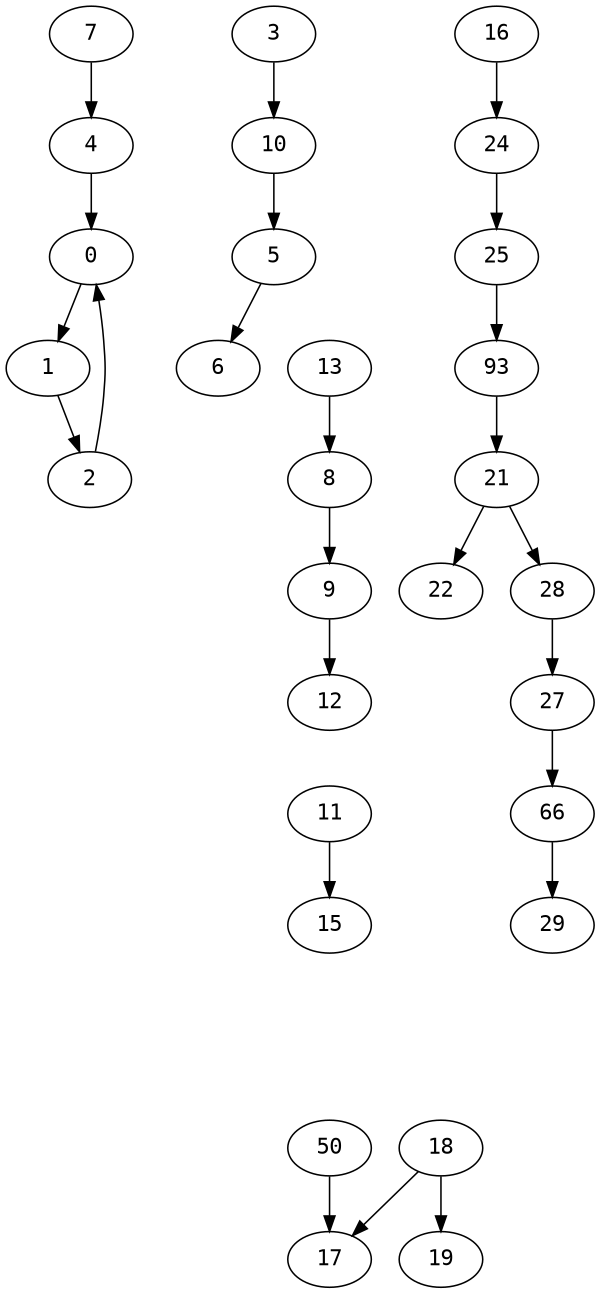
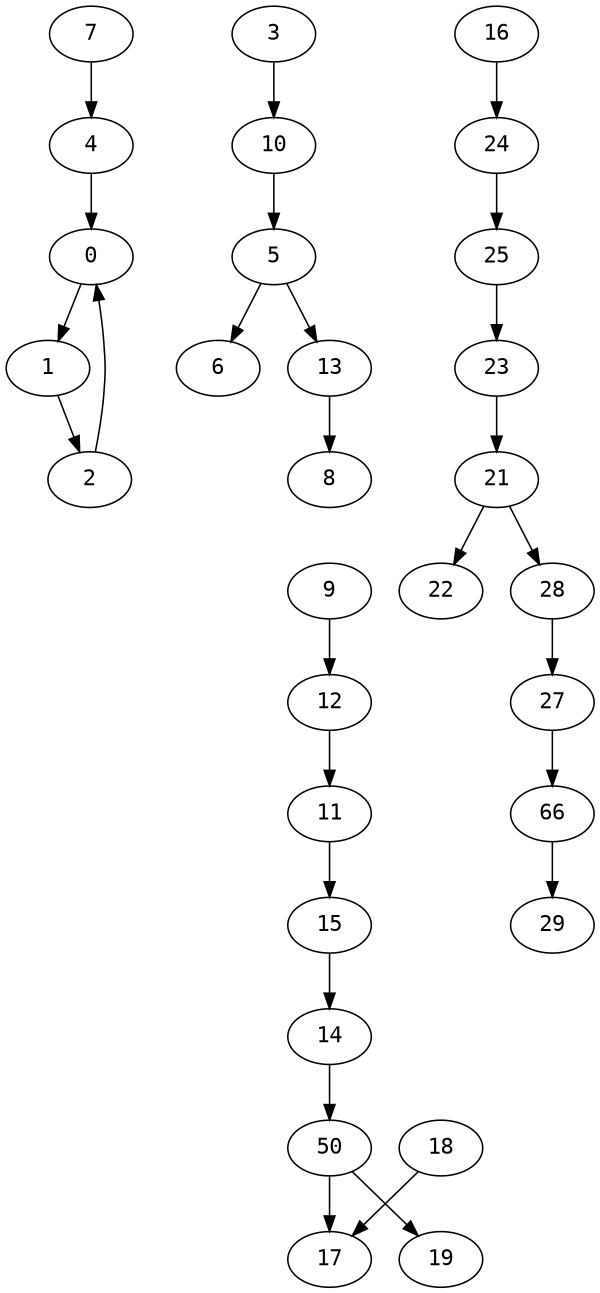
edge "5" -> "13": added
node "93": label "93" -> "23"
edge "8" -> "9": removed
edge "12" -> "11": added
node "14": added
edge "18" -> "19": now "50" -> "19"
